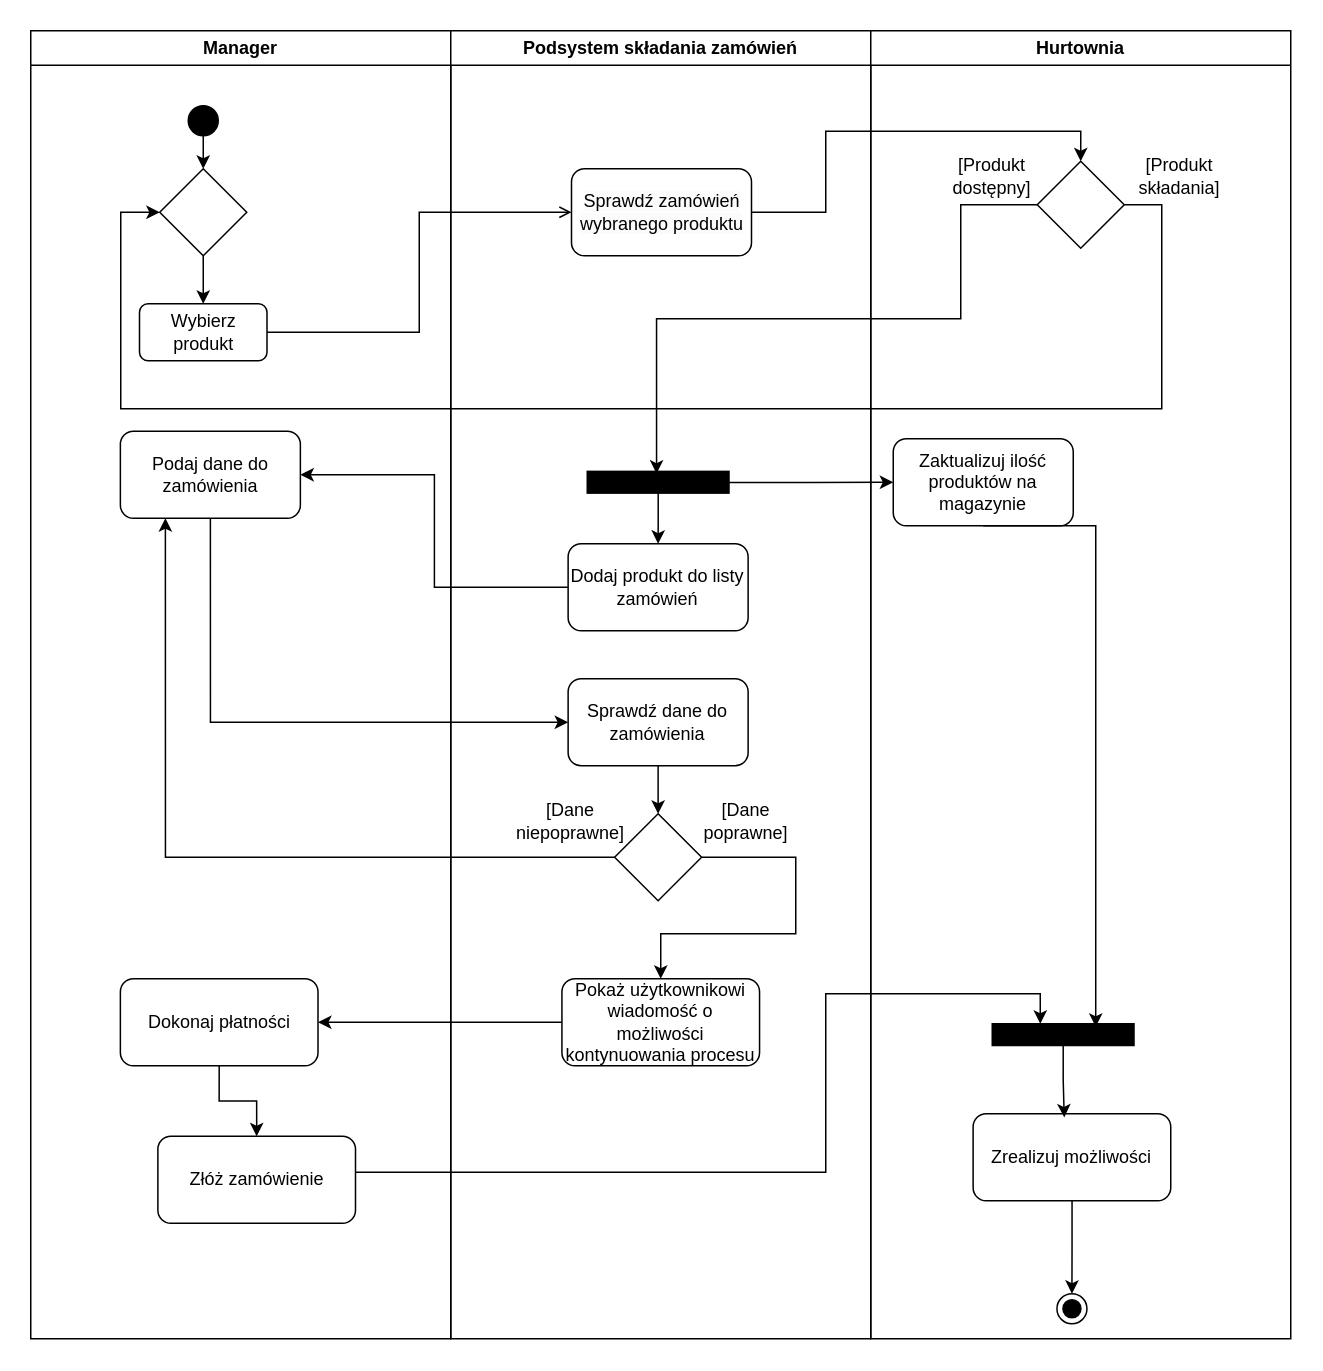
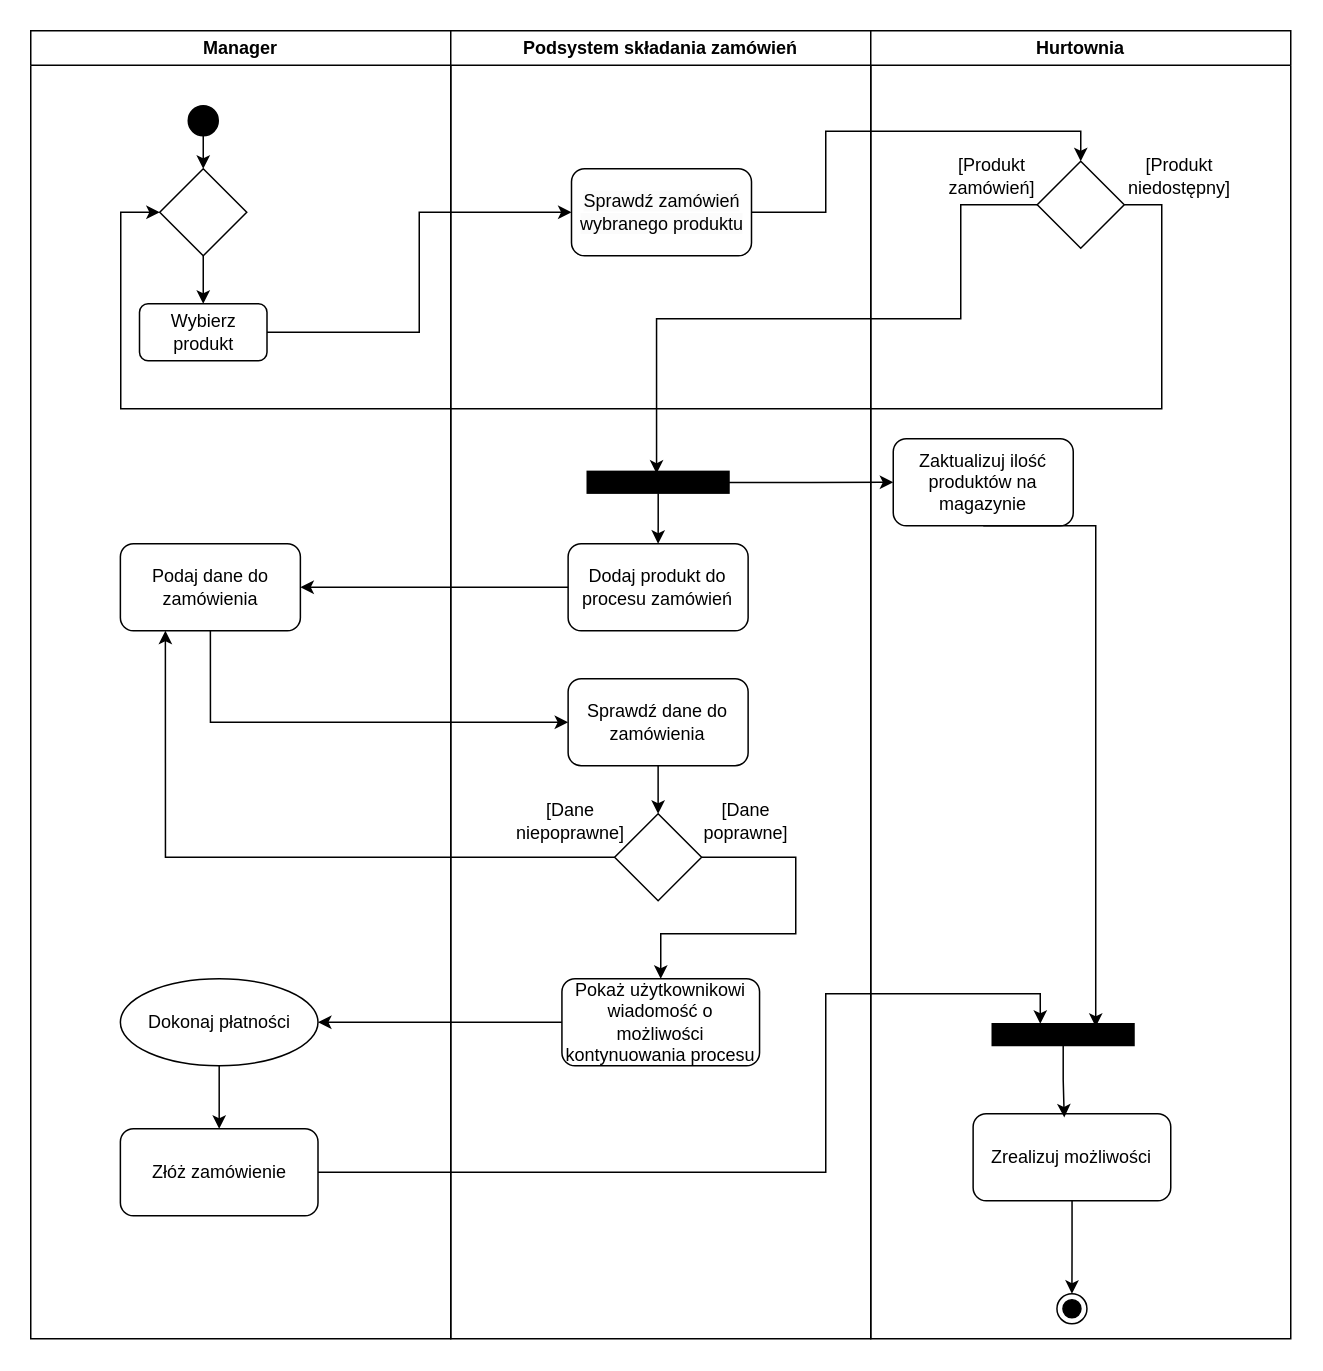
node "[Produkt dostępny]": label "[Produkt dostępny]" -> "[Produkt zamówień]"
node "[Produkt składania]": label "[Produkt składania]" -> "[Produkt niedostępny]"
edge "Wybierz produkt" -> "Sprawdź zamówień wybranego produktu": arrowhead open -> classic
node "Podaj dane do zamówienia": moved (210, 475) -> (210, 587)
node "Dodaj produkt do listy zamówień": label "Dodaj produkt do listy zamówień" -> "Dodaj produkt do procesu zamówień"
node "Dokonaj płatności": shape rounded rectangle -> ellipse
node "Złóż zamówienie": moved (257, 1180) -> (219, 1172)
